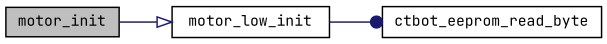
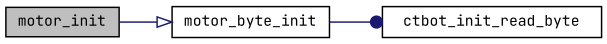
node "motor_low_init": label "motor_low_init" -> "motor_byte_init"
node "ctbot_eeprom_read_byte": label "ctbot_eeprom_read_byte" -> "ctbot_init_read_byte"
